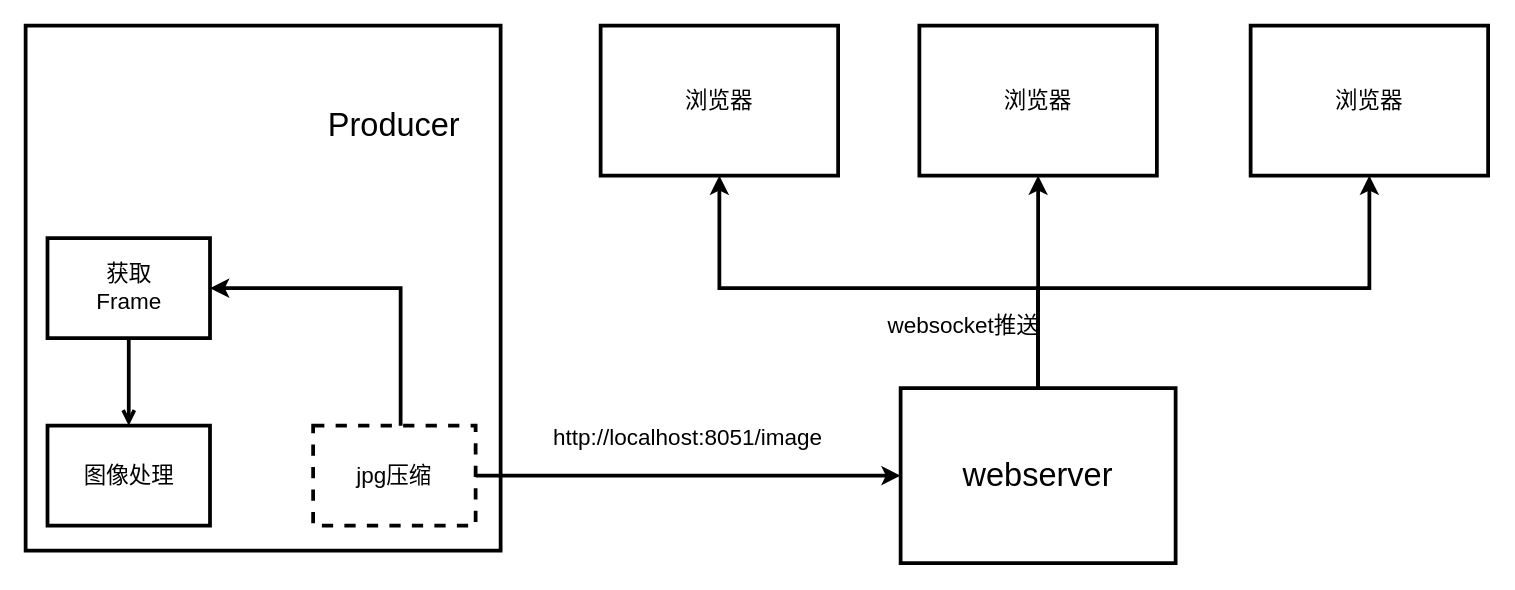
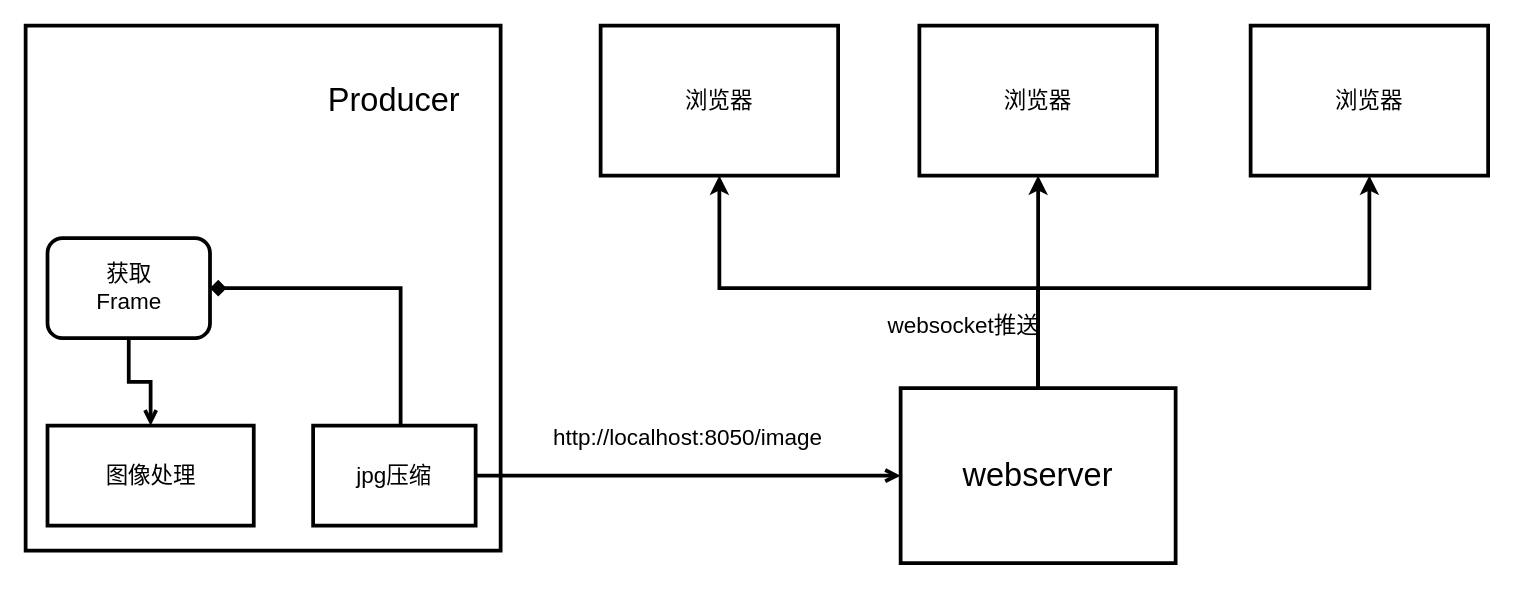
node "Producer": moved (394, 126) -> (394, 101)
node "获取Frame": shape rectangle -> rounded rectangle
edge "jpg压缩" -> "获取Frame": arrowhead classic -> diamond
node "http://localhost:8051/image": label "http://localhost:8051/image" -> "http://localhost:8050/image"
node "图像处理": size 163x100 -> 206x100
node "jpg压缩": style dashed -> solid
edge "jpg压缩" -> "webserver": arrowhead classic -> open
